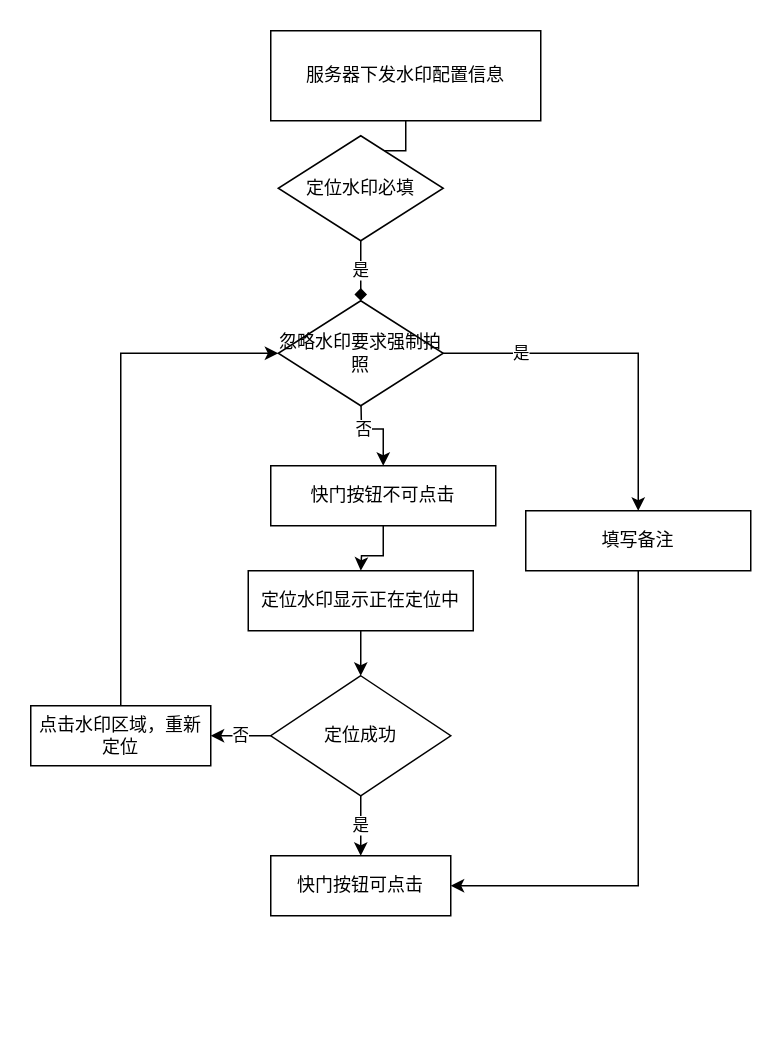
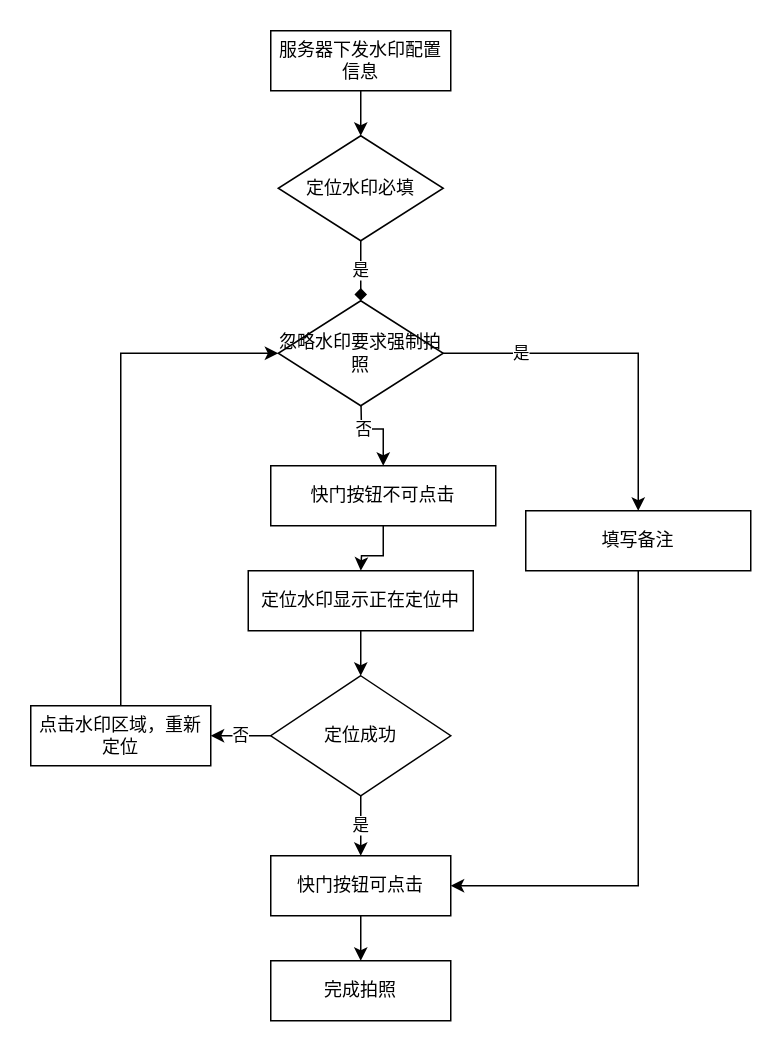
node "服务器下发水印配置信息": size 270x90 -> 180x60
edge "快门按钮可点击" -> "完成拍照": added
node "完成拍照": added
